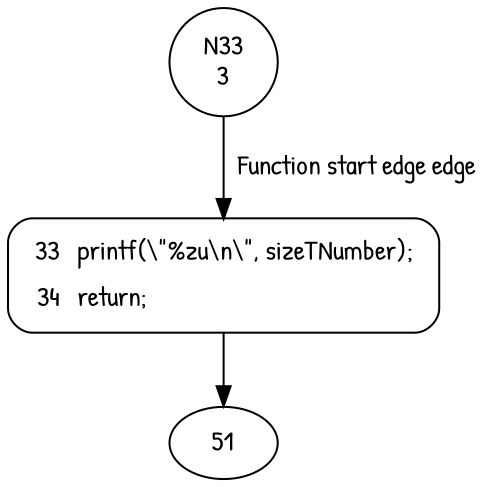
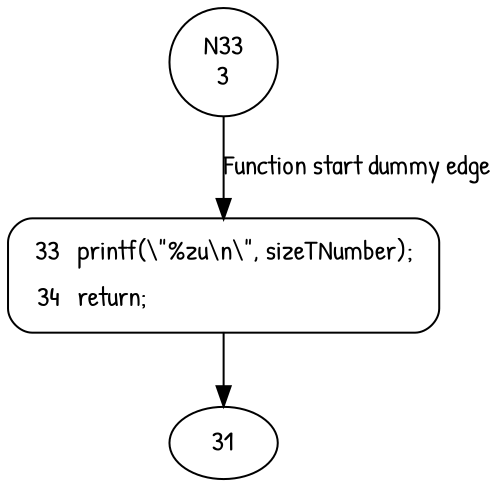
edge "N33 3" -> "33": label "Function start edge edge" -> "Function start dummy edge"
node "51": label "51" -> "31"
